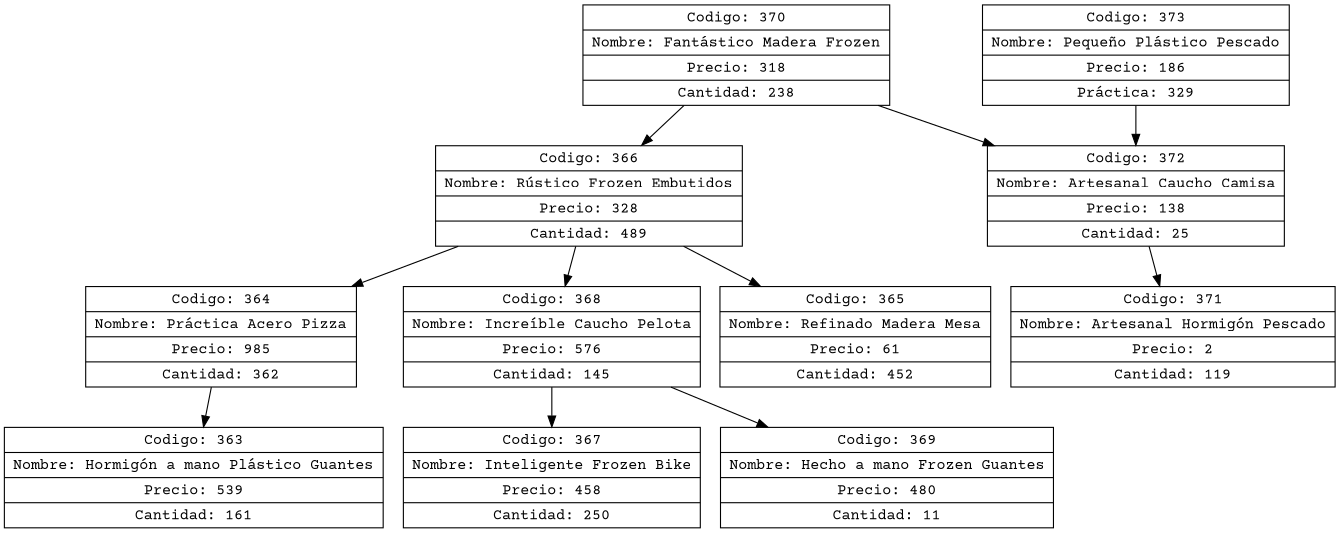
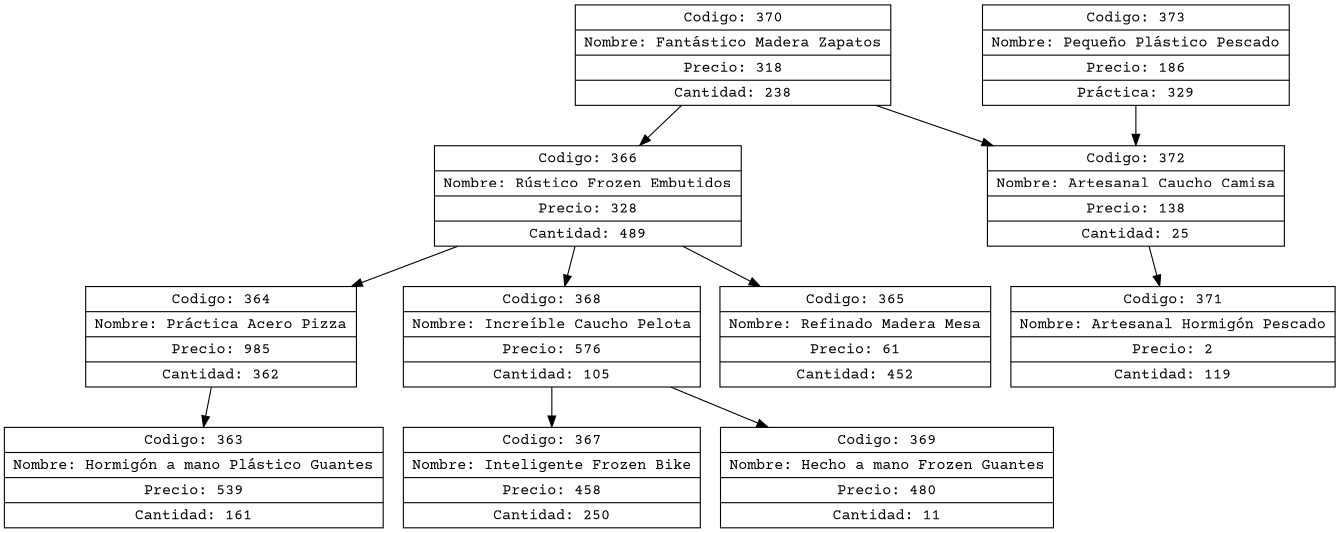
node "Codigo: 370": text "Nombre: Fantástico Madera Frozen" -> "Nombre: Fantástico Madera Zapatos"
node "Codigo: 368": text "Cantidad: 145" -> "Cantidad: 105"
